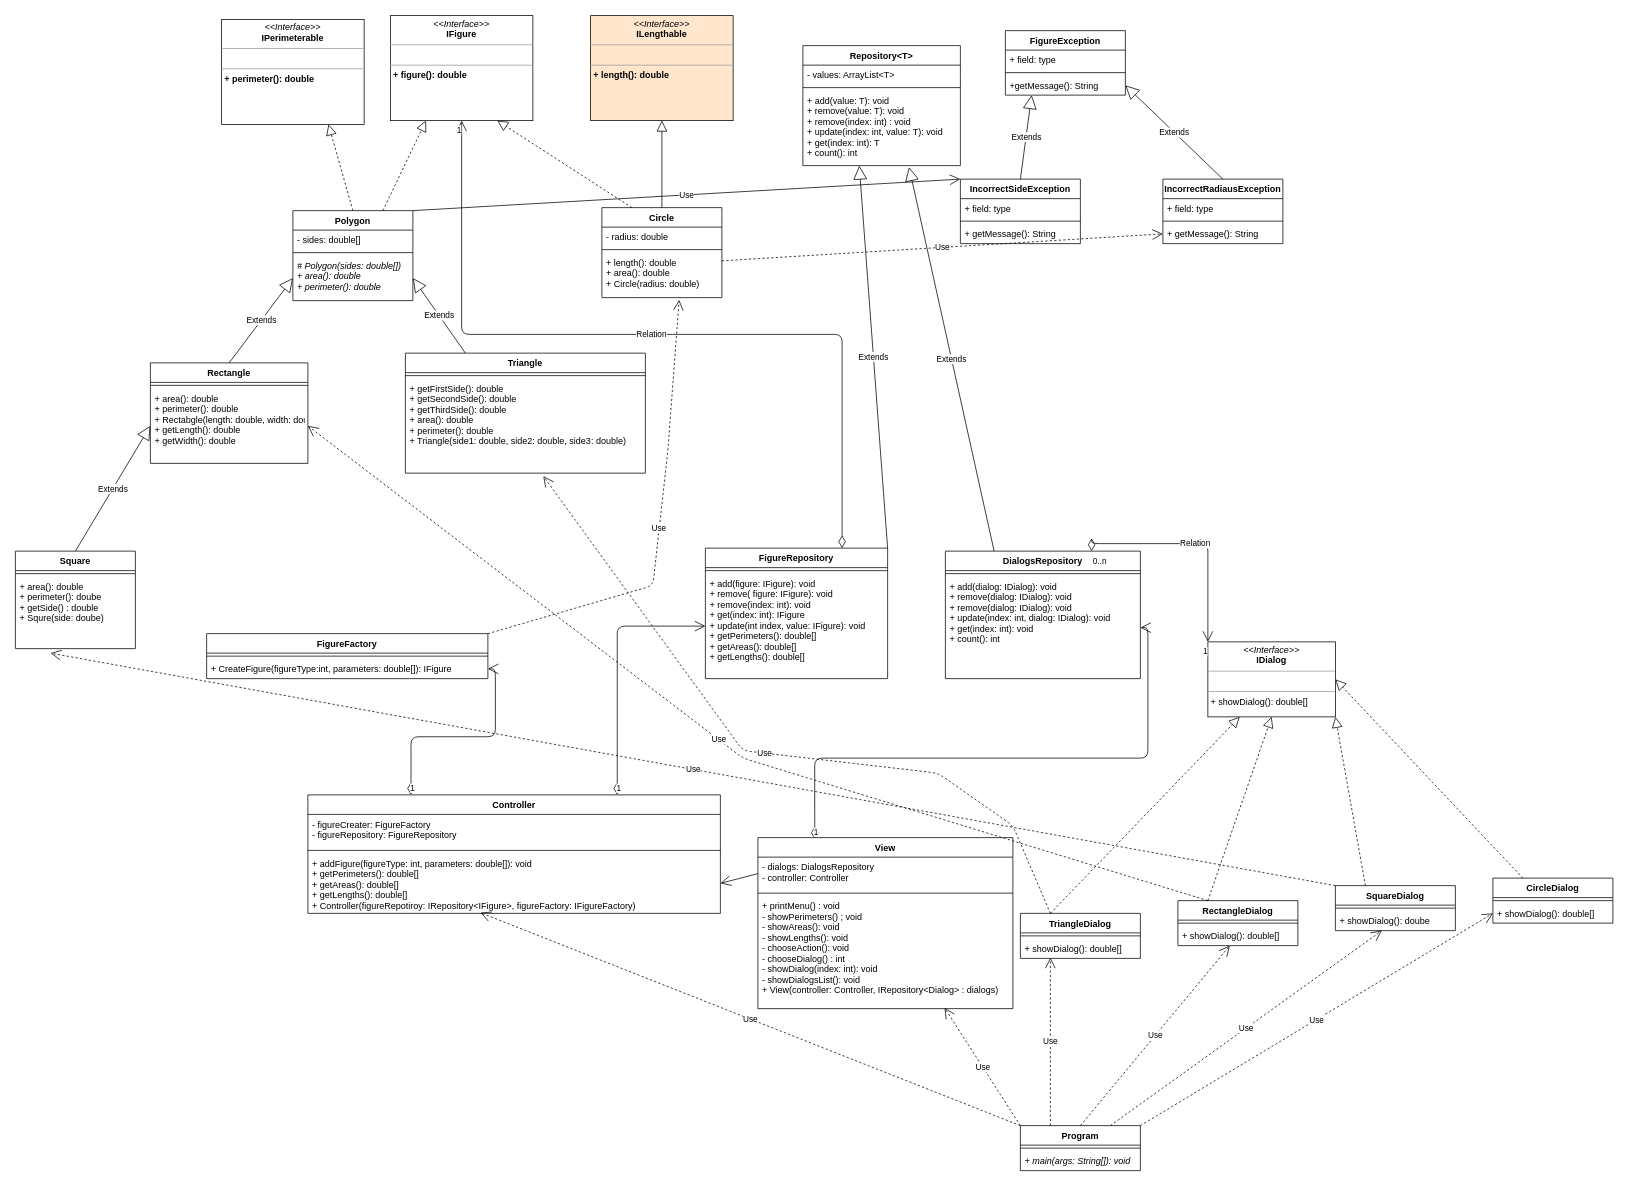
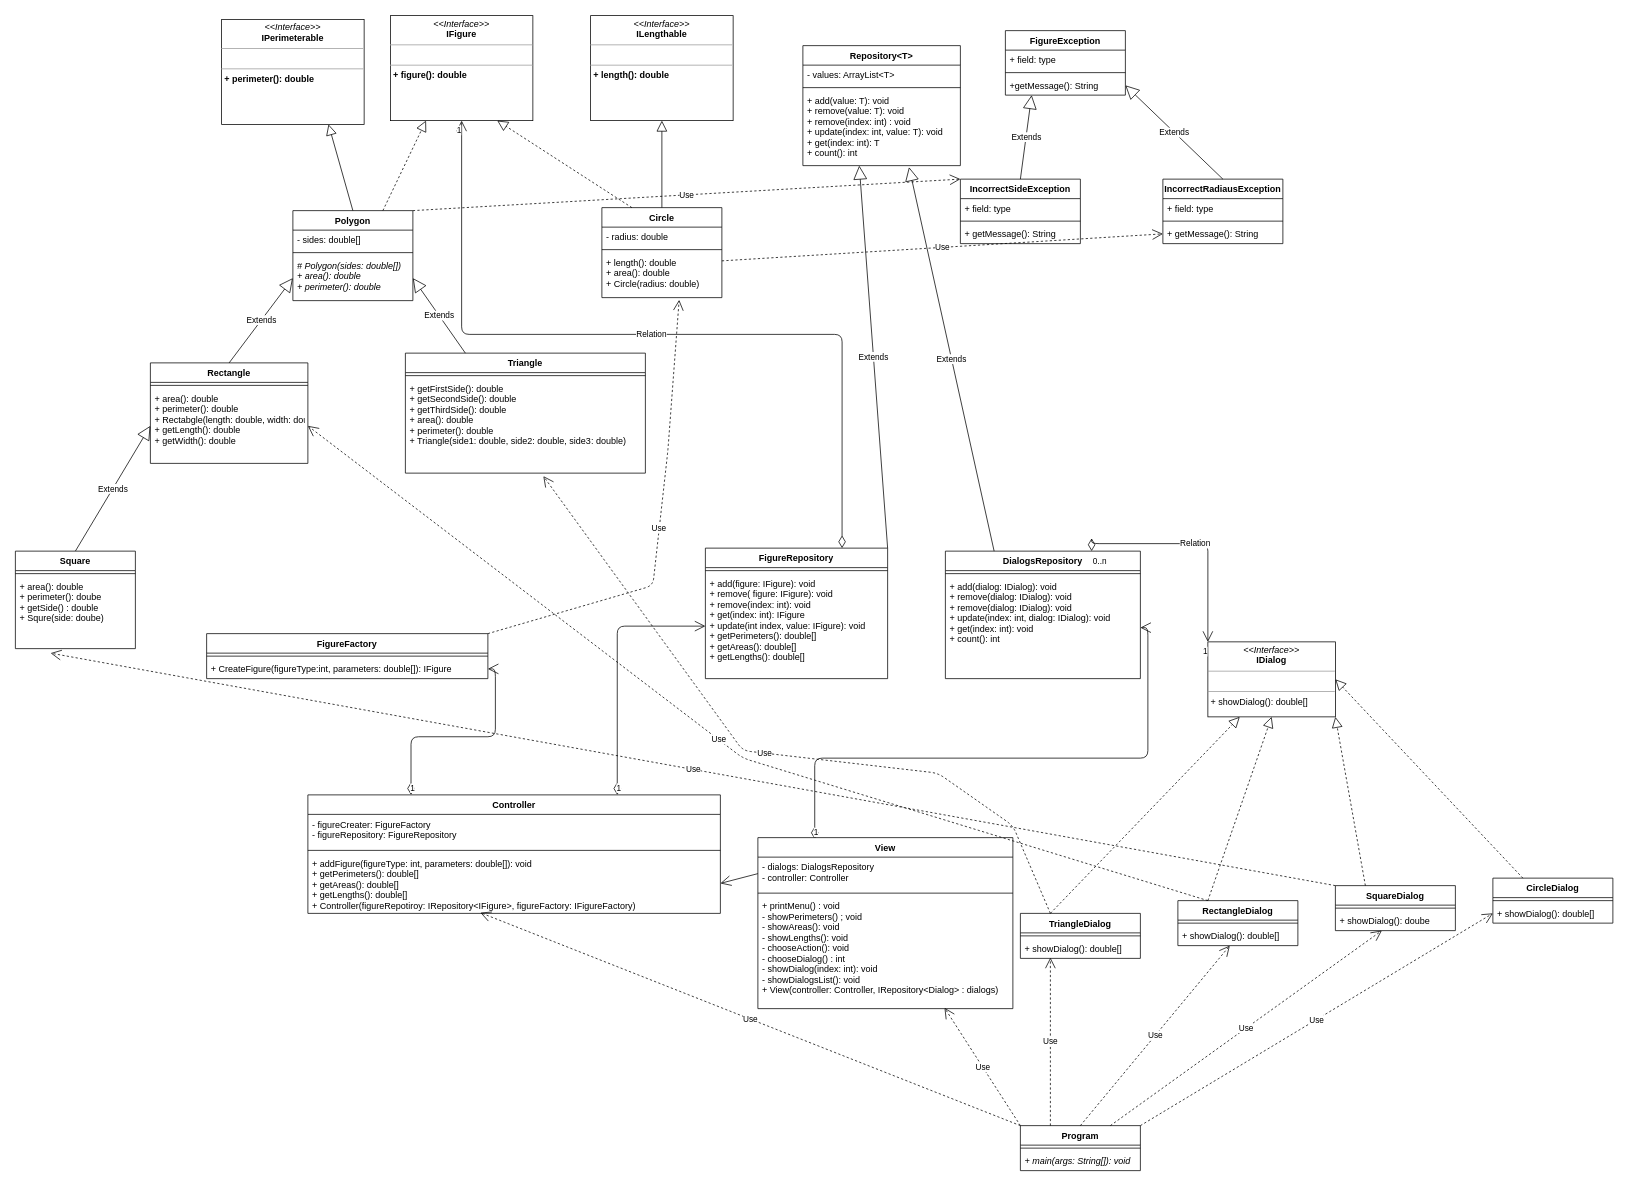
node "<<Interface>> ILengthable + length(): double": fillcolor #ffe6cc -> #ffffff
edge "Polygon" -> "<<Interface>> IPerimeterable + perimeter(): double": style dashed -> solid
edge "Polygon" -> "IncorrectSideException": style solid -> dashed
